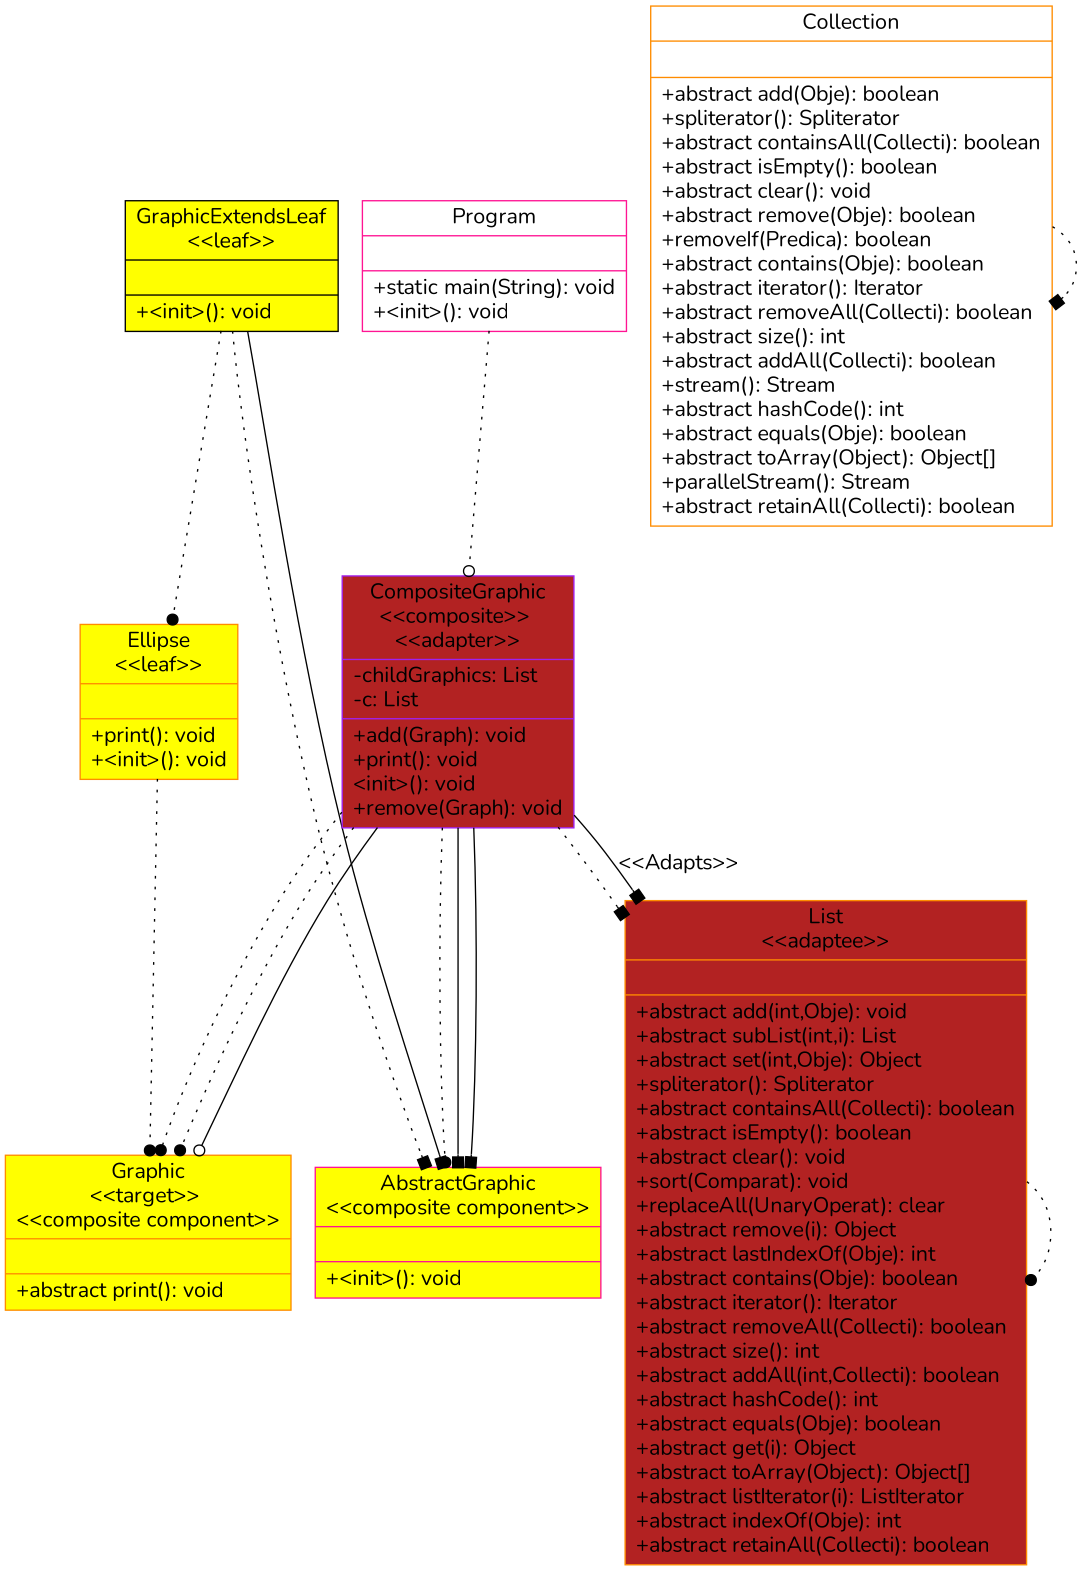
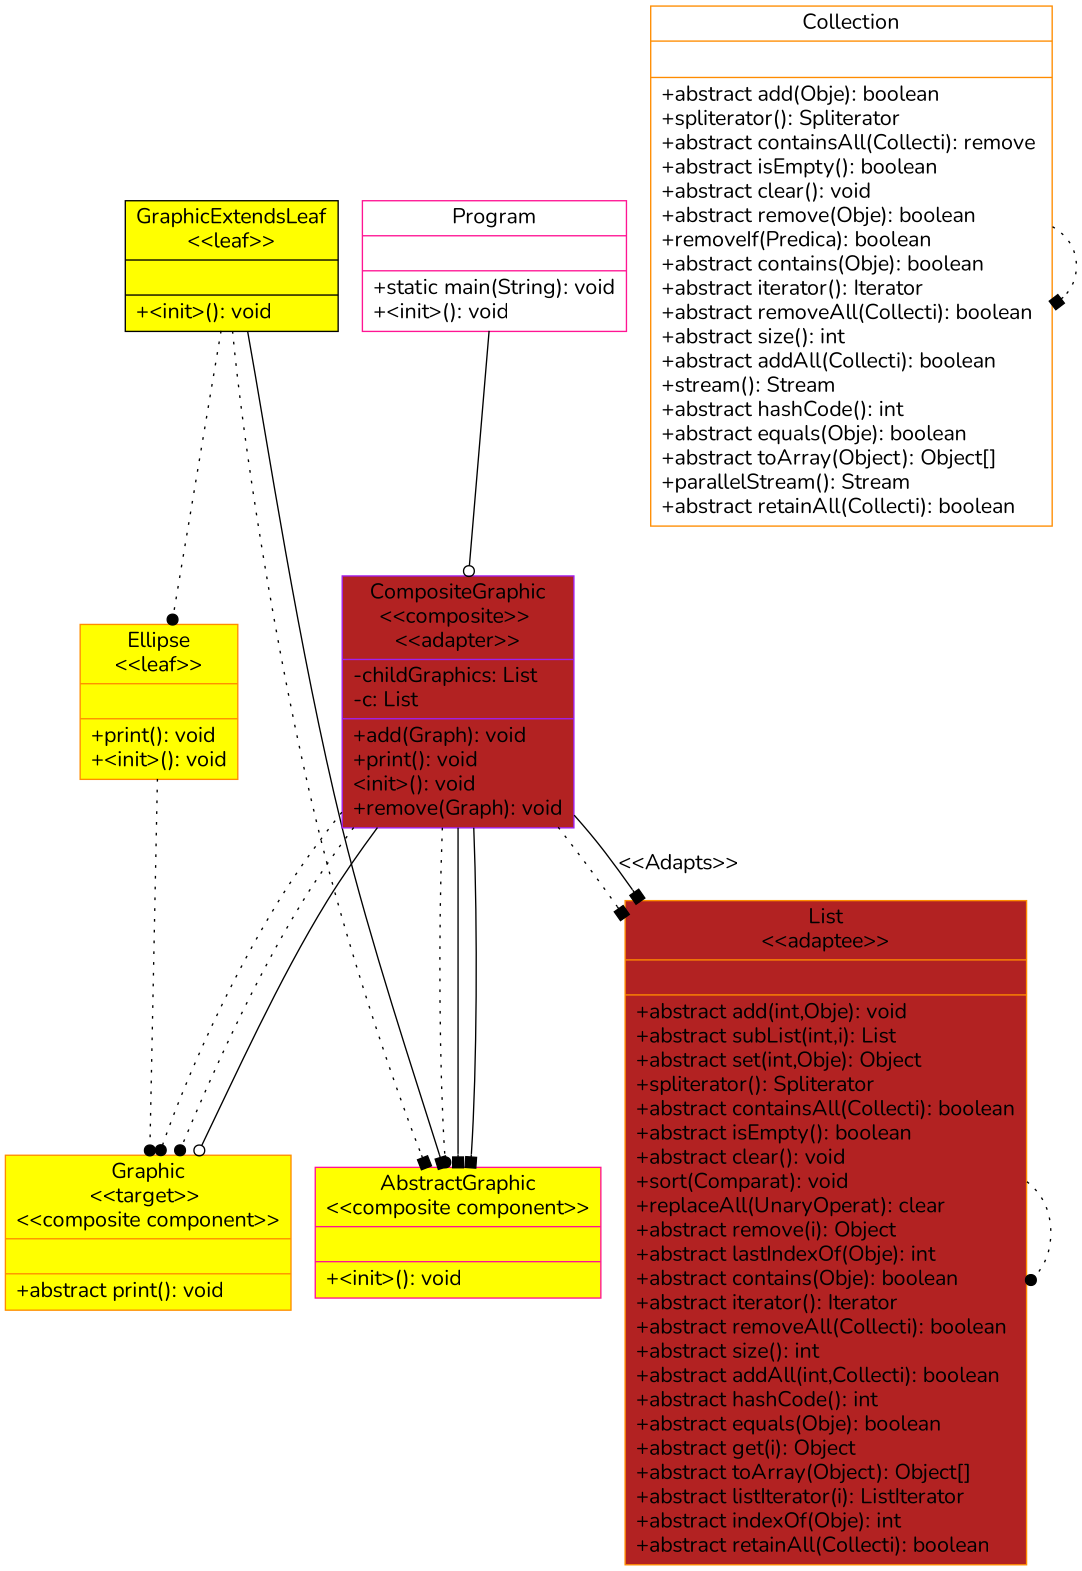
node "Collection": text "+abstract containsAll(Collecti): boolean" -> "+abstract containsAll(Collecti): remove"
edge "Program" -> "CompositeGraphic": style dotted -> solid
